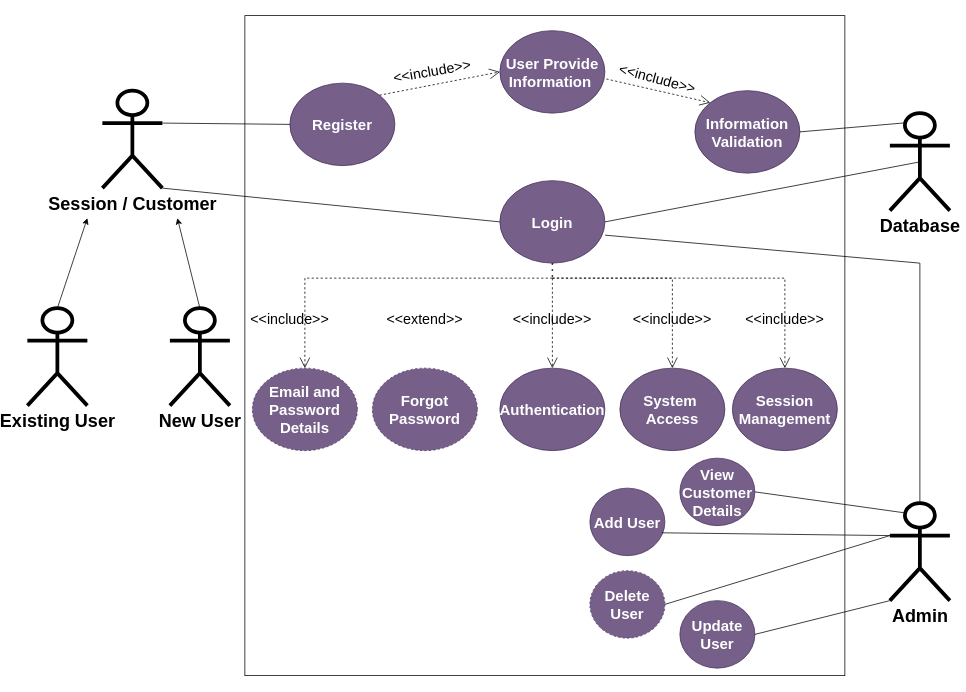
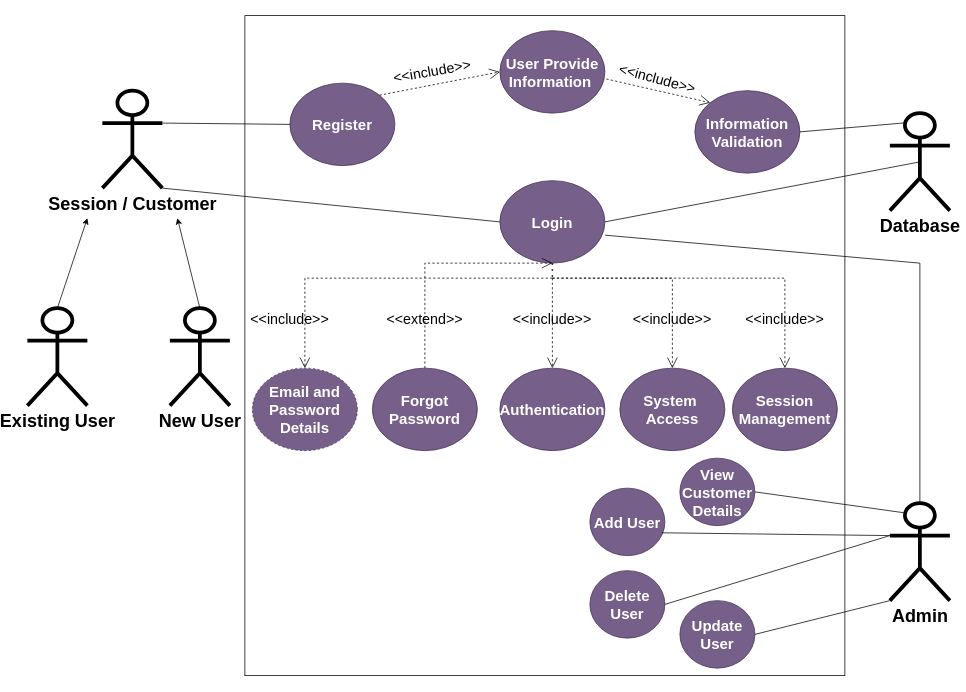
edge "Forgot Password" -> "Login": added
node "Forgot Password": style dashed -> solid
node "Delete User": style dashed -> solid
